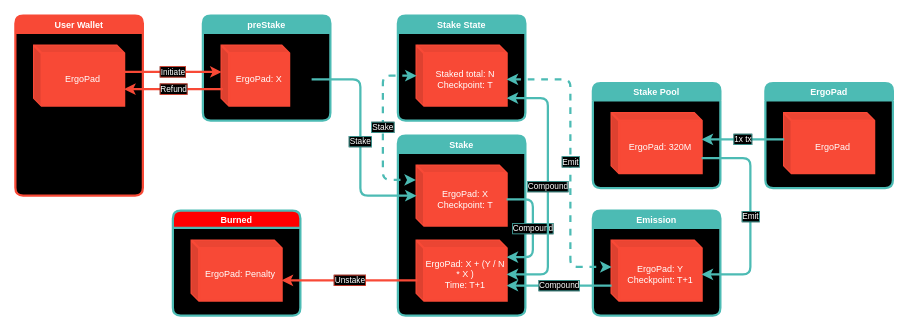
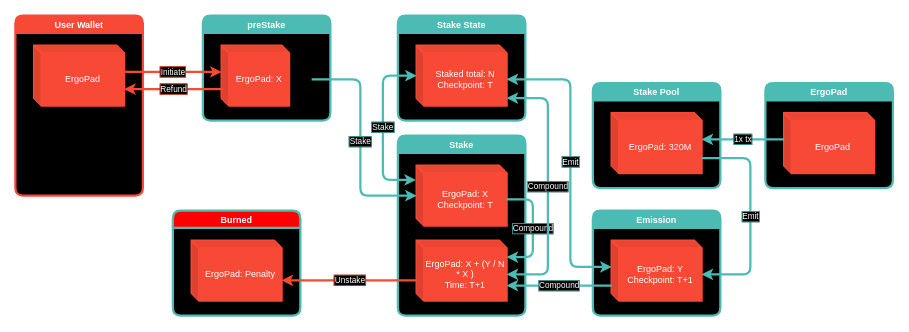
edge "Staked total: N Checkpoint: T" -- "ErgoPad: X Checkpoint: T": style dashed -> solid
edge "Staked total: N Checkpoint: T" -- "ErgoPad: Y Checkpoint: T+1": style dashed -> solid
